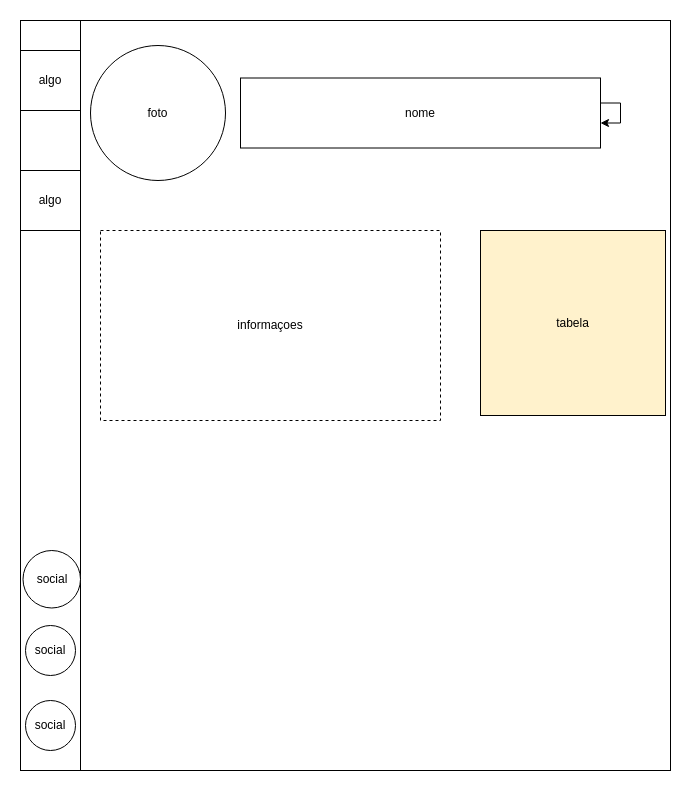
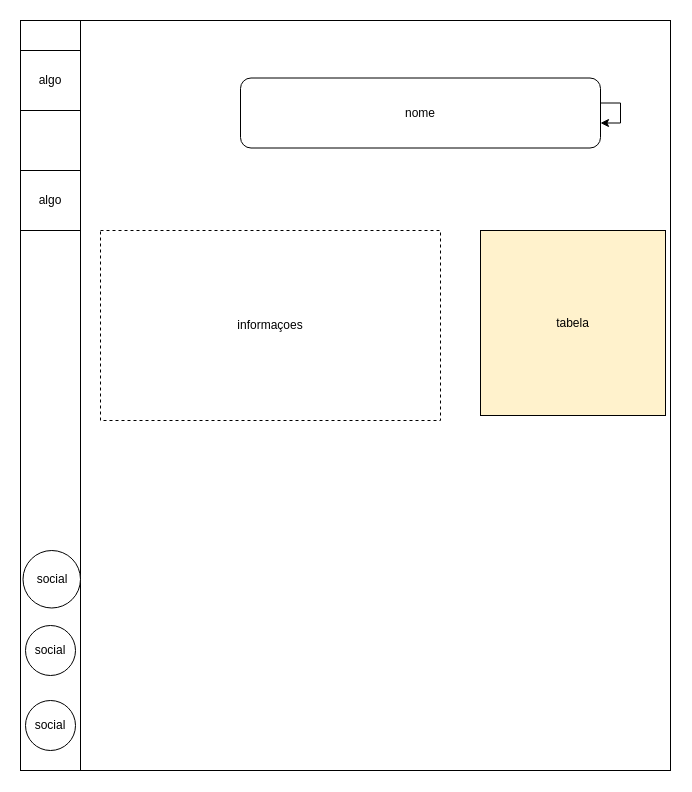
node "foto": removed
node "nome": shape rectangle -> rounded rectangle
